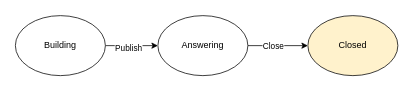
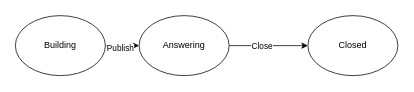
node "Answering": moved (203, 45) -> (184, 45)
node "Closed": fillcolor #fff2cc -> #ffffff
